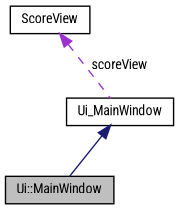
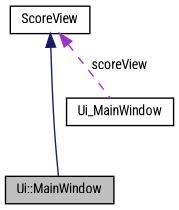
edge "Ui::MainWindow" -> "Ui_MainWindow": now "Ui::MainWindow" -> "ScoreView"
